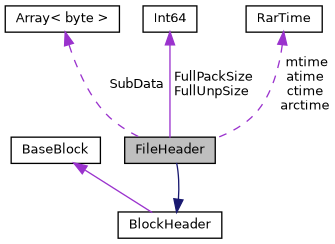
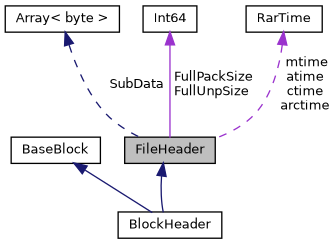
edge "FileHeader" -> "Array< byte >": color darkorchid3 -> midnightblue
edge "FileHeader" -> "BlockHeader": reversed
edge "BlockHeader" -> "BaseBlock": color darkorchid3 -> midnightblue
